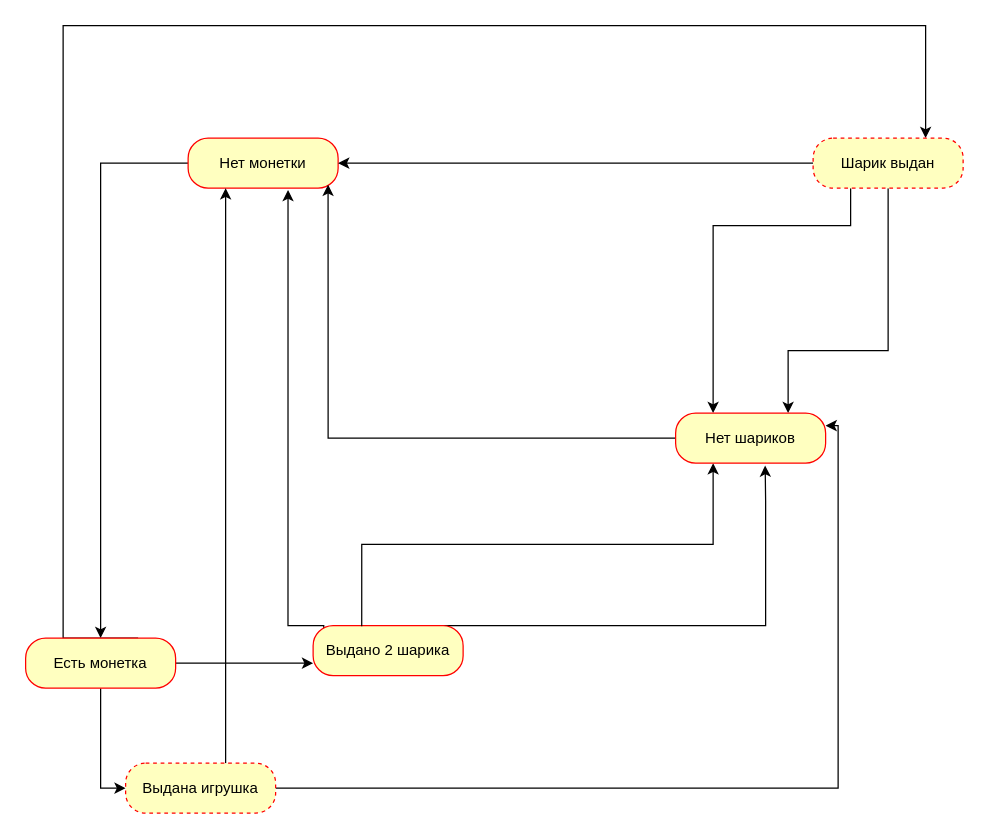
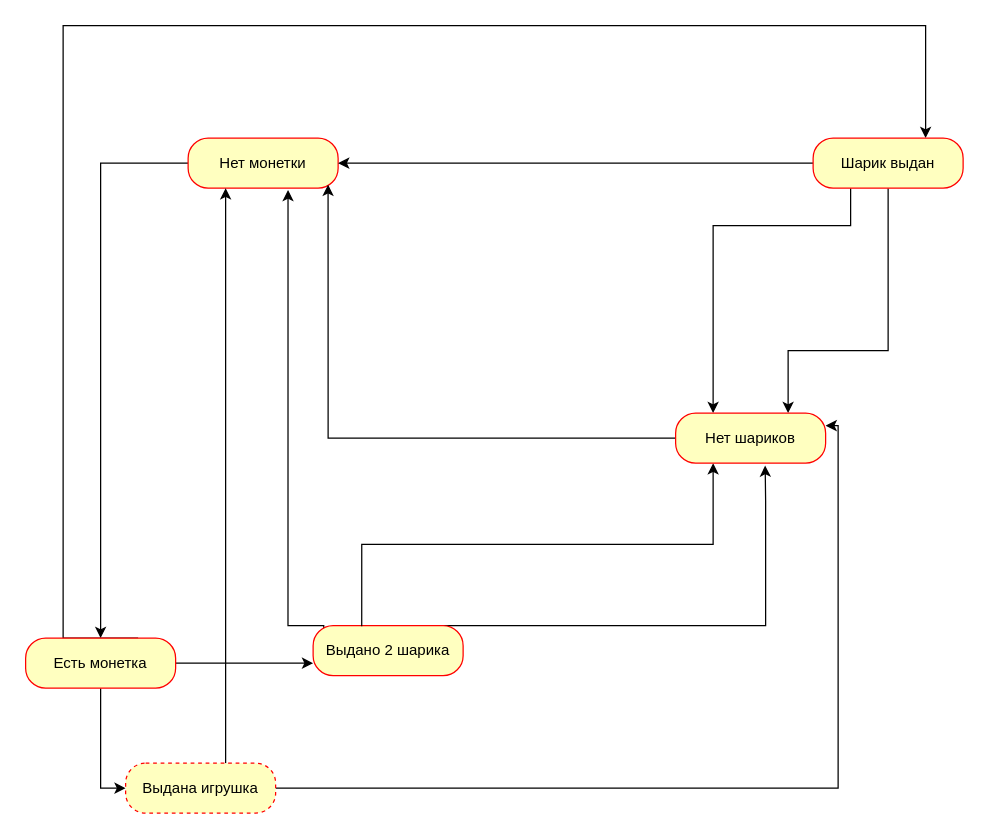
node "Шарик выдан": style dashed -> solid
